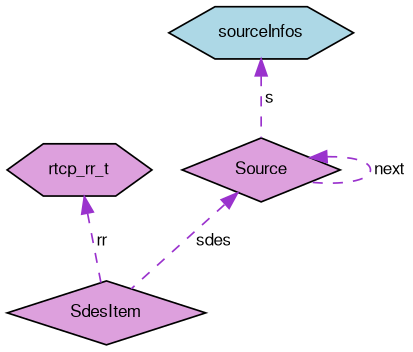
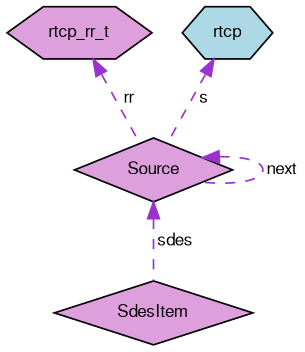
node "sourceInfos": label "sourceInfos" -> "rtcp"
edge "SdesItem" -> "rtcp_rr_t": now "Source" -> "rtcp_rr_t"
